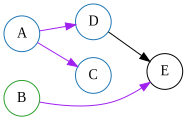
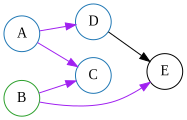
edge "B" -> "C": added
